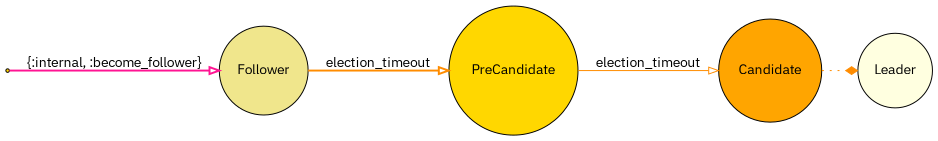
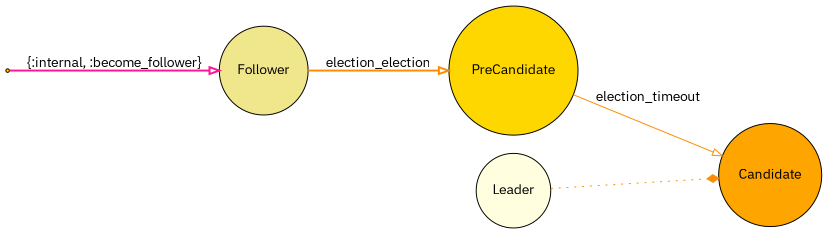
edge "Follower" -> "PreCandidate": label "election_timeout" -> "election_election"
edge "Candidate" -> "Leader": reversed
